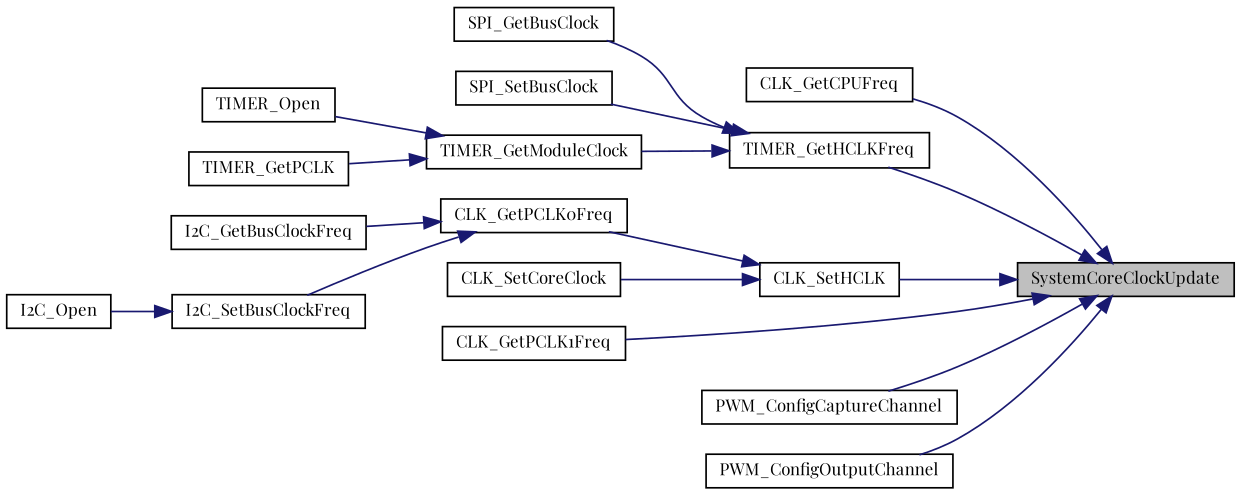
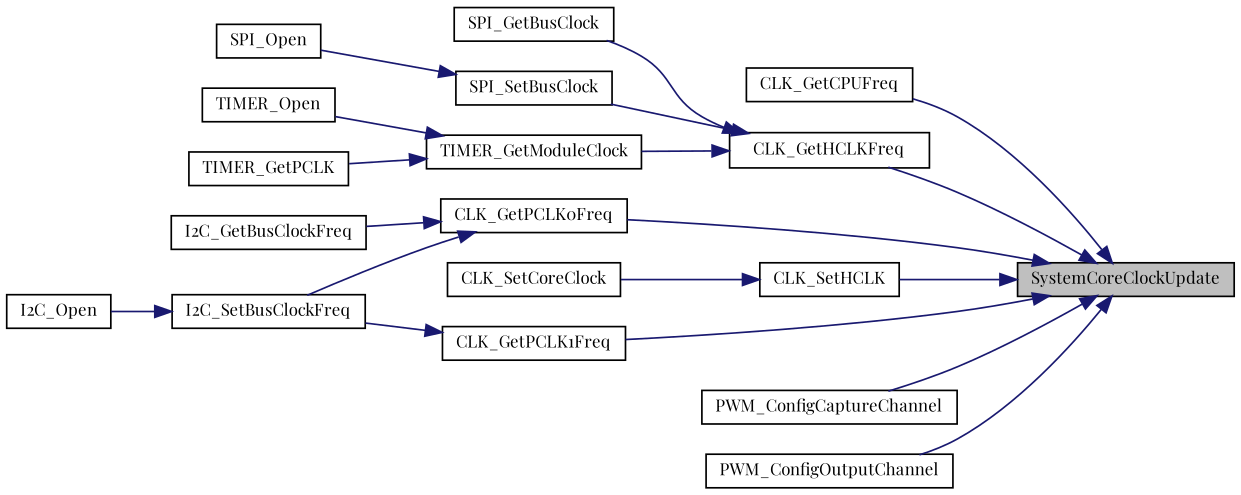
node "SPI_Open": added
node "TIMER_GetHCLKFreq": label "TIMER_GetHCLKFreq" -> "CLK_GetHCLKFreq"
edge "CLK_GetPCLK0Freq" -> "CLK_SetHCLK": now "CLK_GetPCLK0Freq" -> "SystemCoreClockUpdate"
edge "I2C_SetBusClockFreq" -> "CLK_GetPCLK1Freq": added
